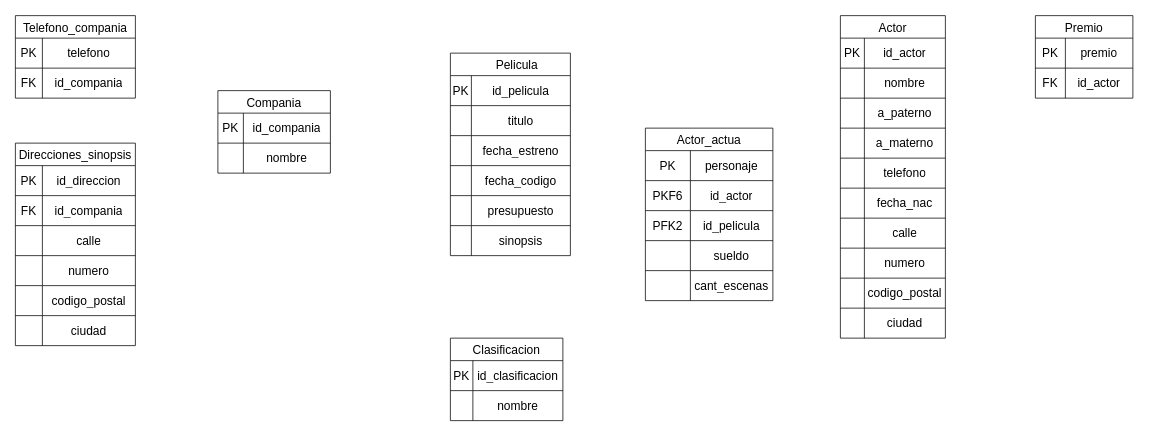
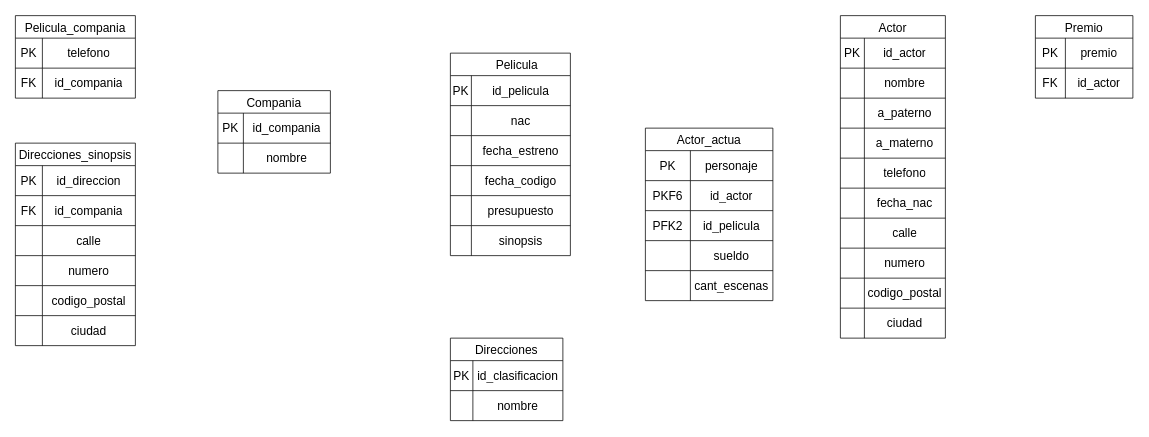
node "Telefono_compania": label "Telefono_compania" -> "Pelicula_compania"
node "titulo": label "titulo" -> "nac"
node "Clasificacion": label "Clasificacion" -> "Direcciones"
